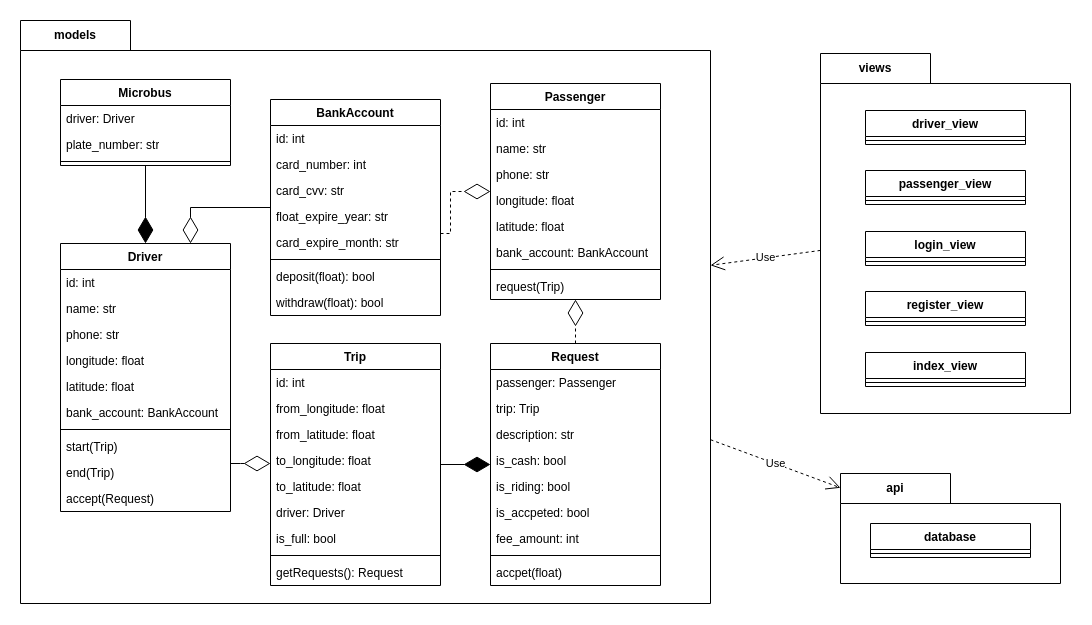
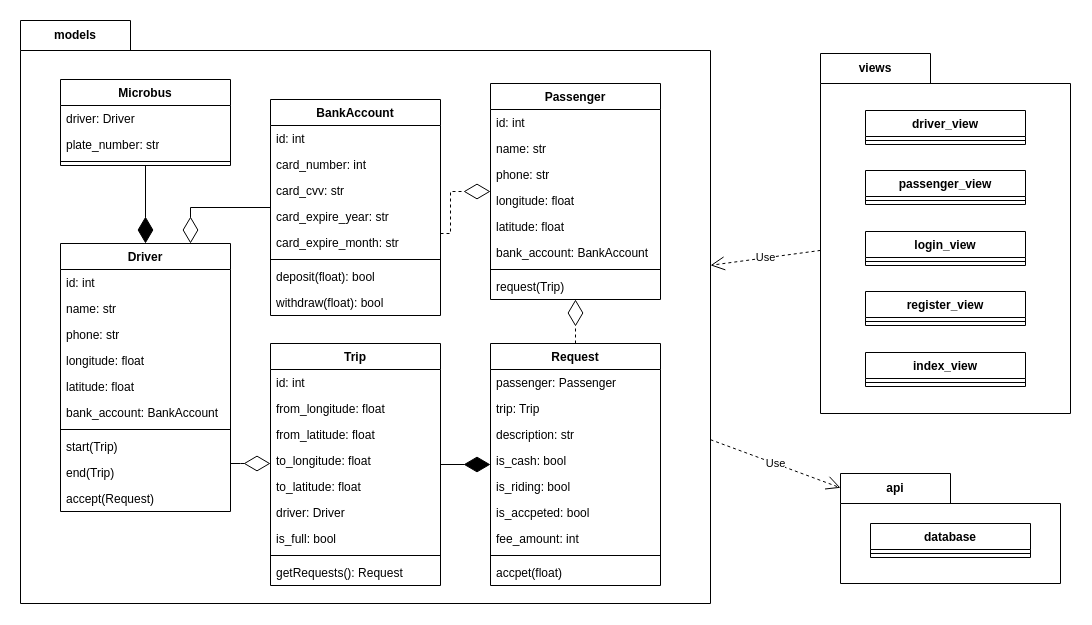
node "float_expire_year: str": label "float_expire_year: str" -> "card_expire_year: str"
